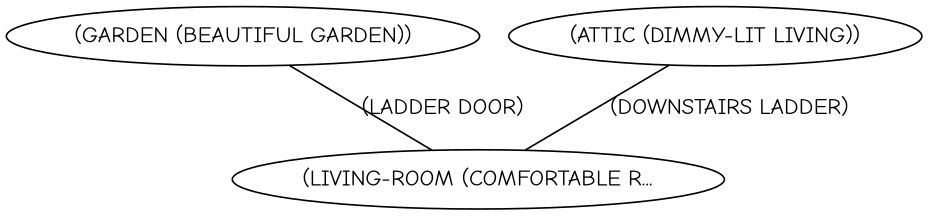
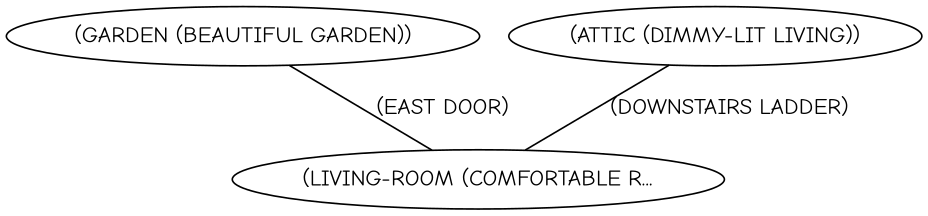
edge "(GARDEN (BEAUTIFUL GARDEN))" -- "(LIVING-ROOM (COMFORTABLE R...": label "(LADDER DOOR)" -> "(EAST DOOR)"
